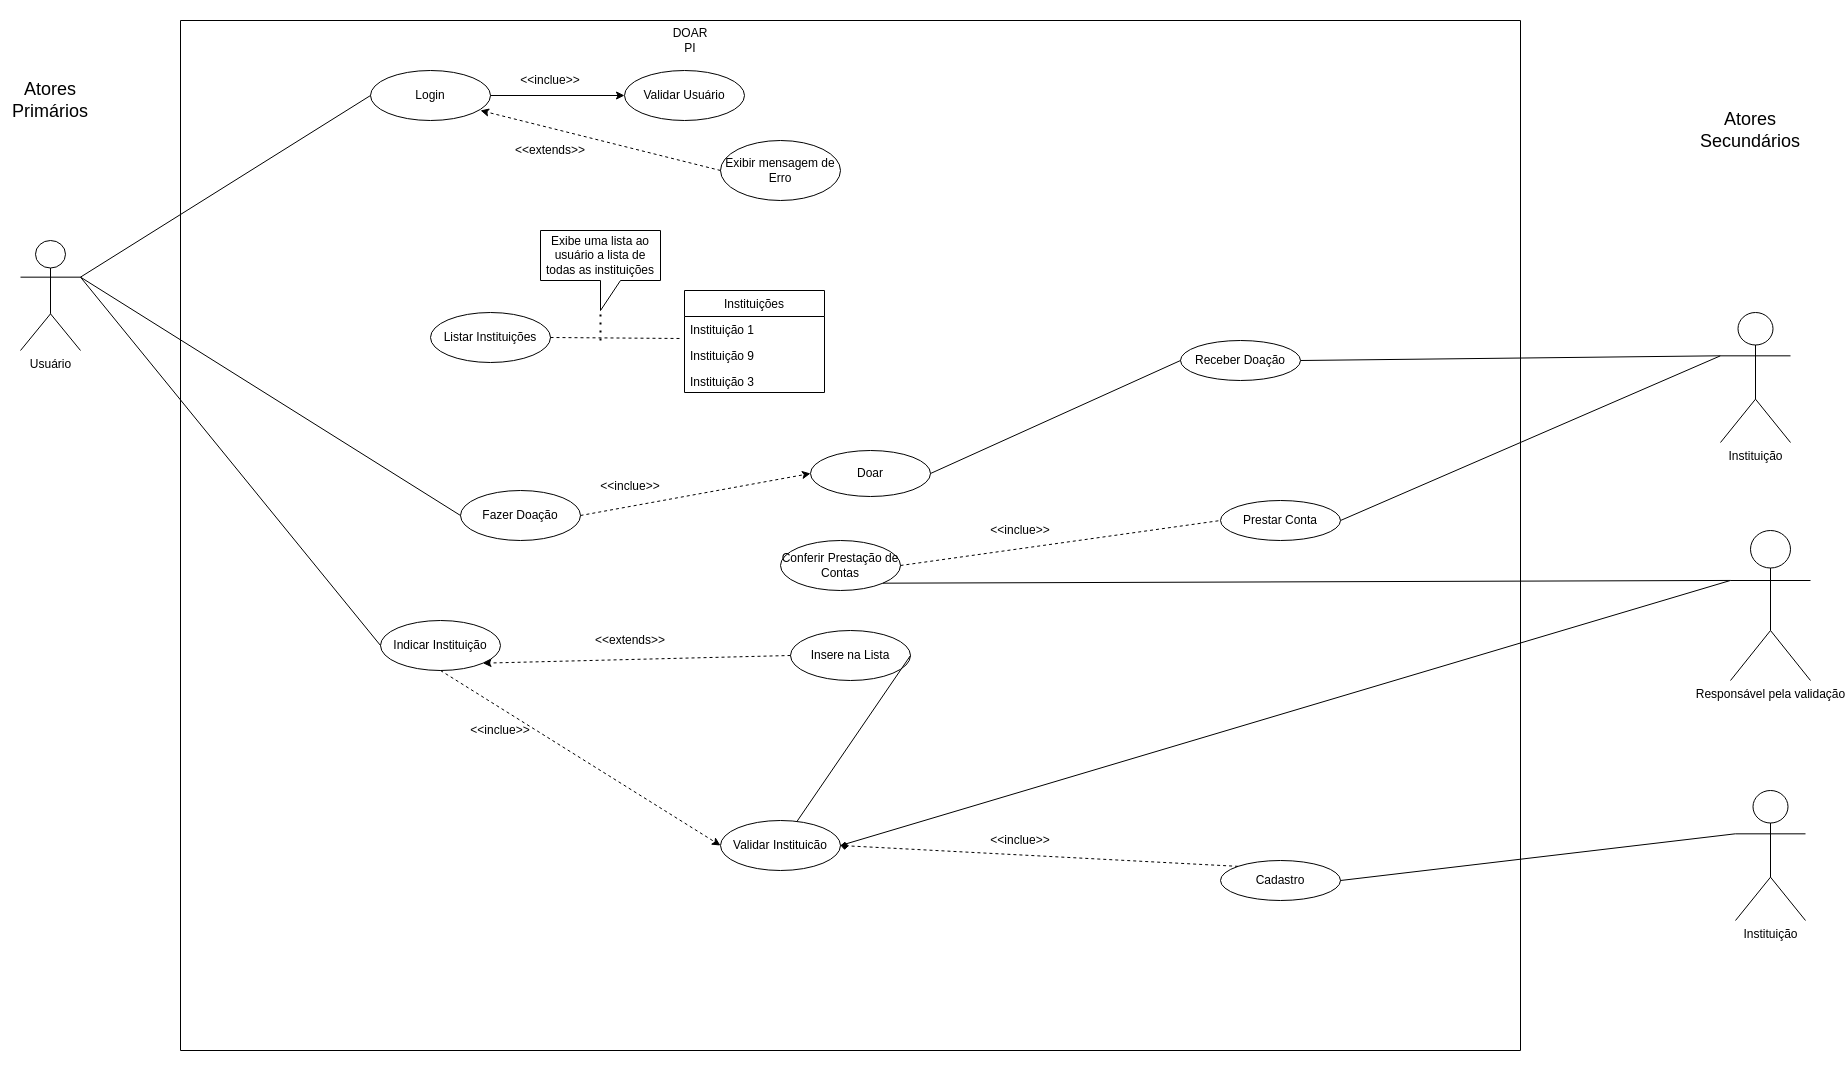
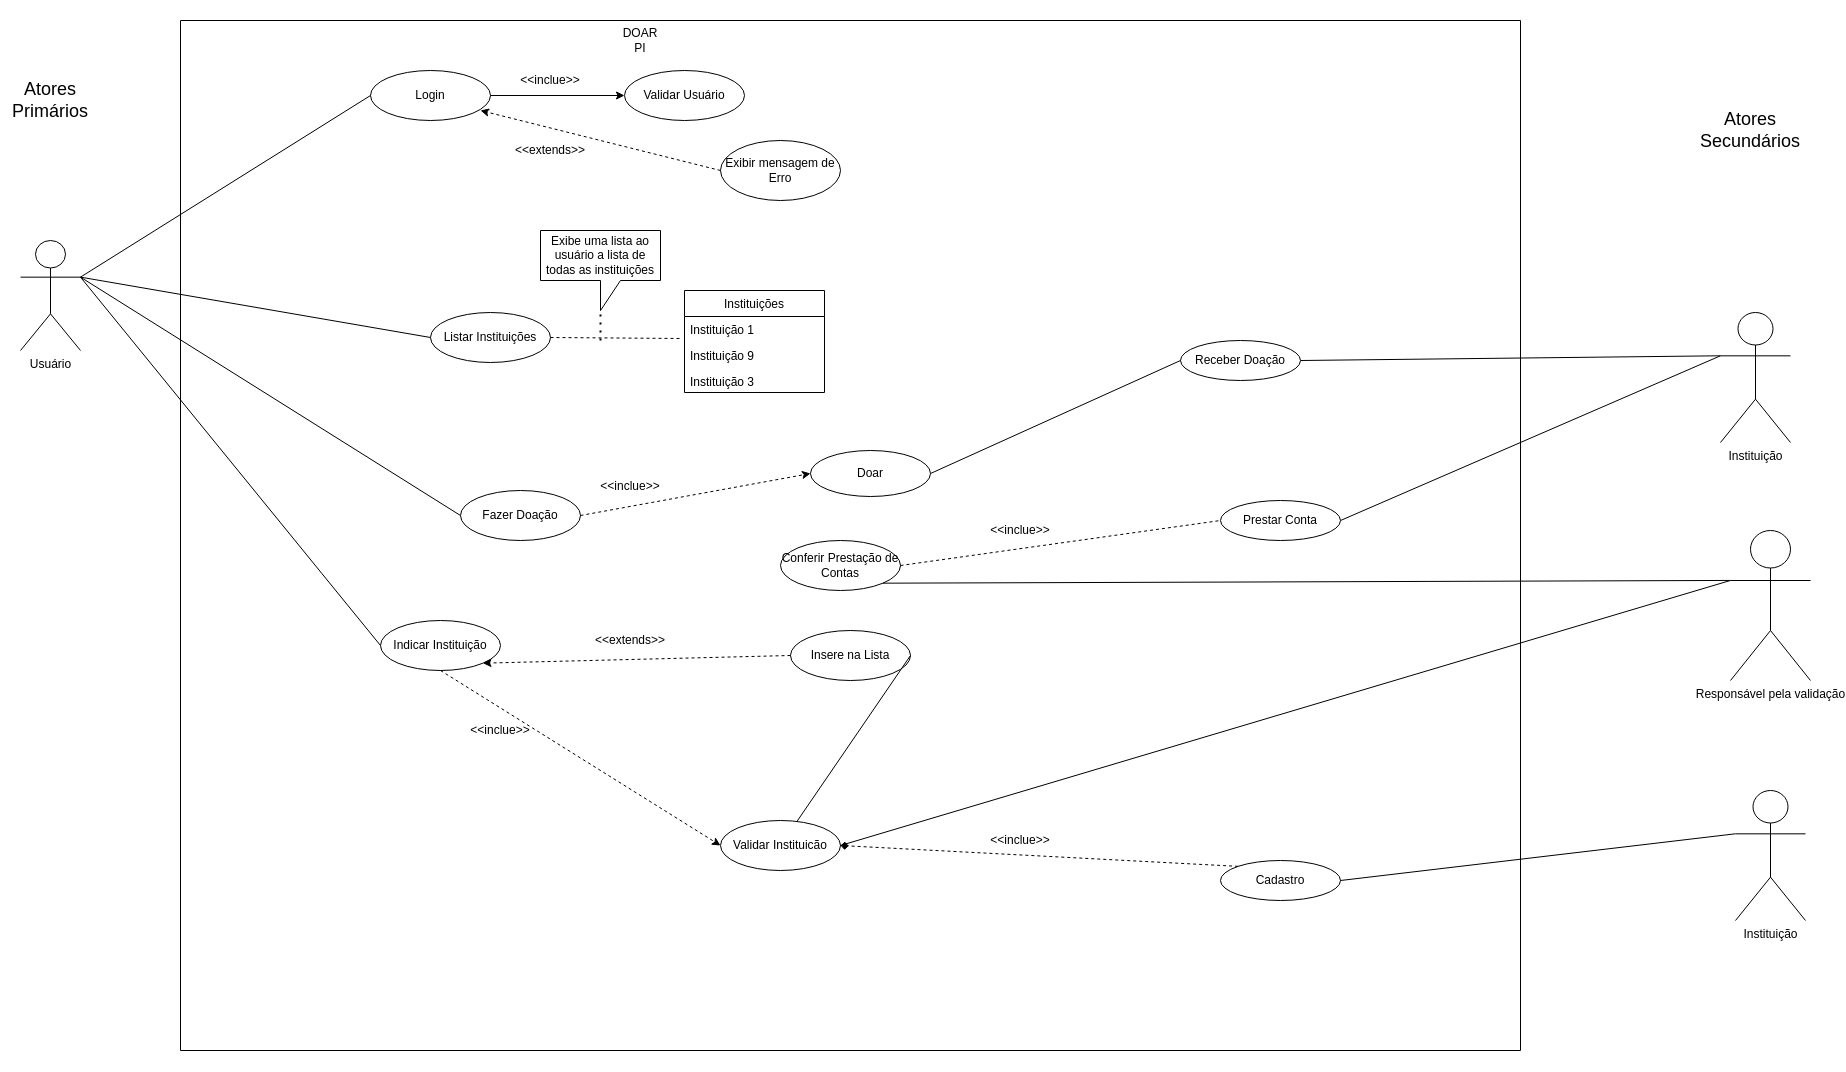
node "DOAR PI": moved (691, 41) -> (641, 41)
edge "Usuário" -- "Listar Instituições": added
